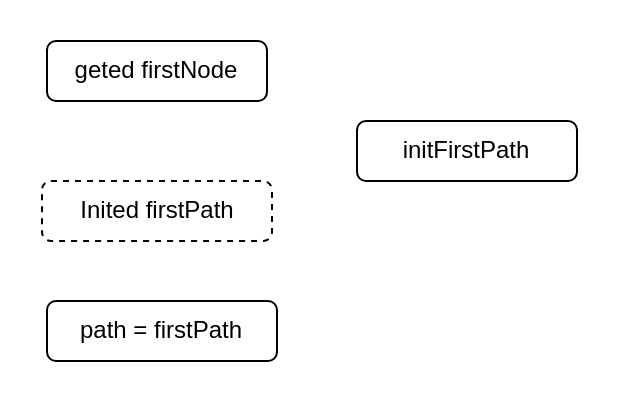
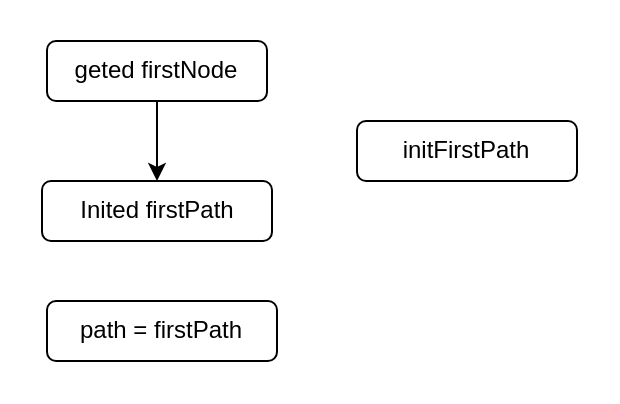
edge "geted firstNode" -> "Inited firstPath": added
node "Inited firstPath": style dashed -> solid
